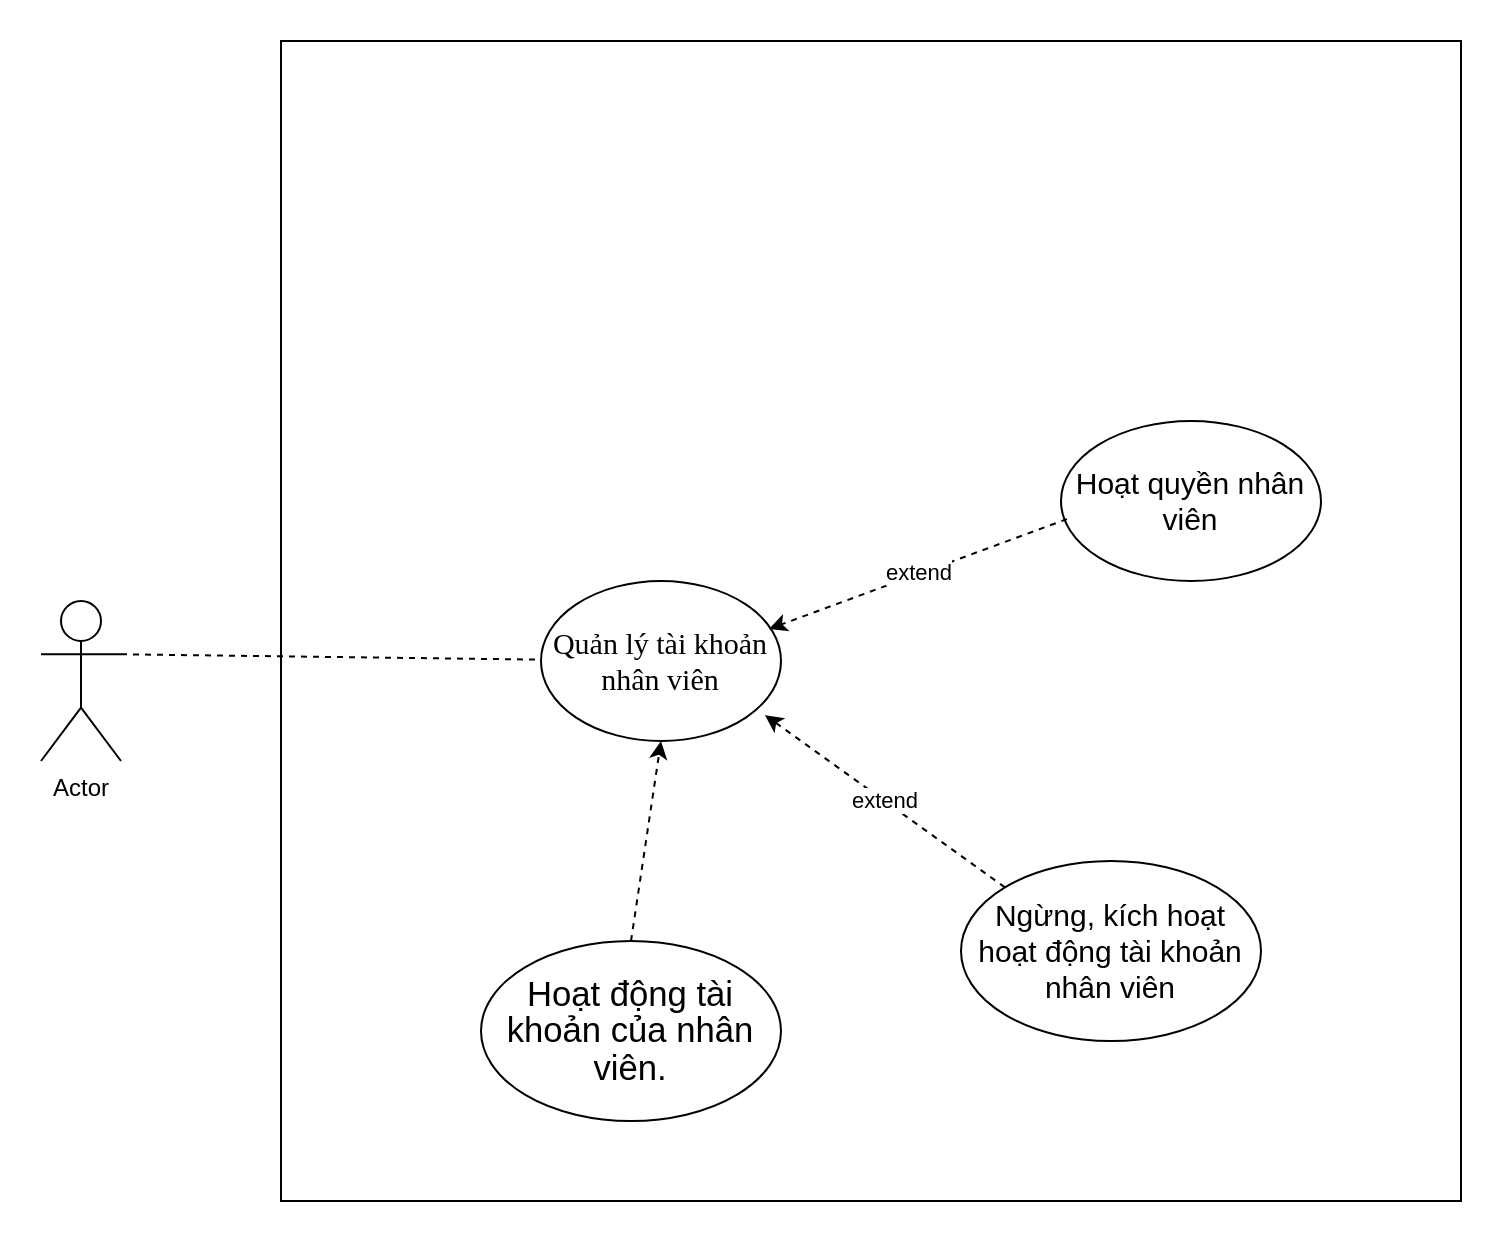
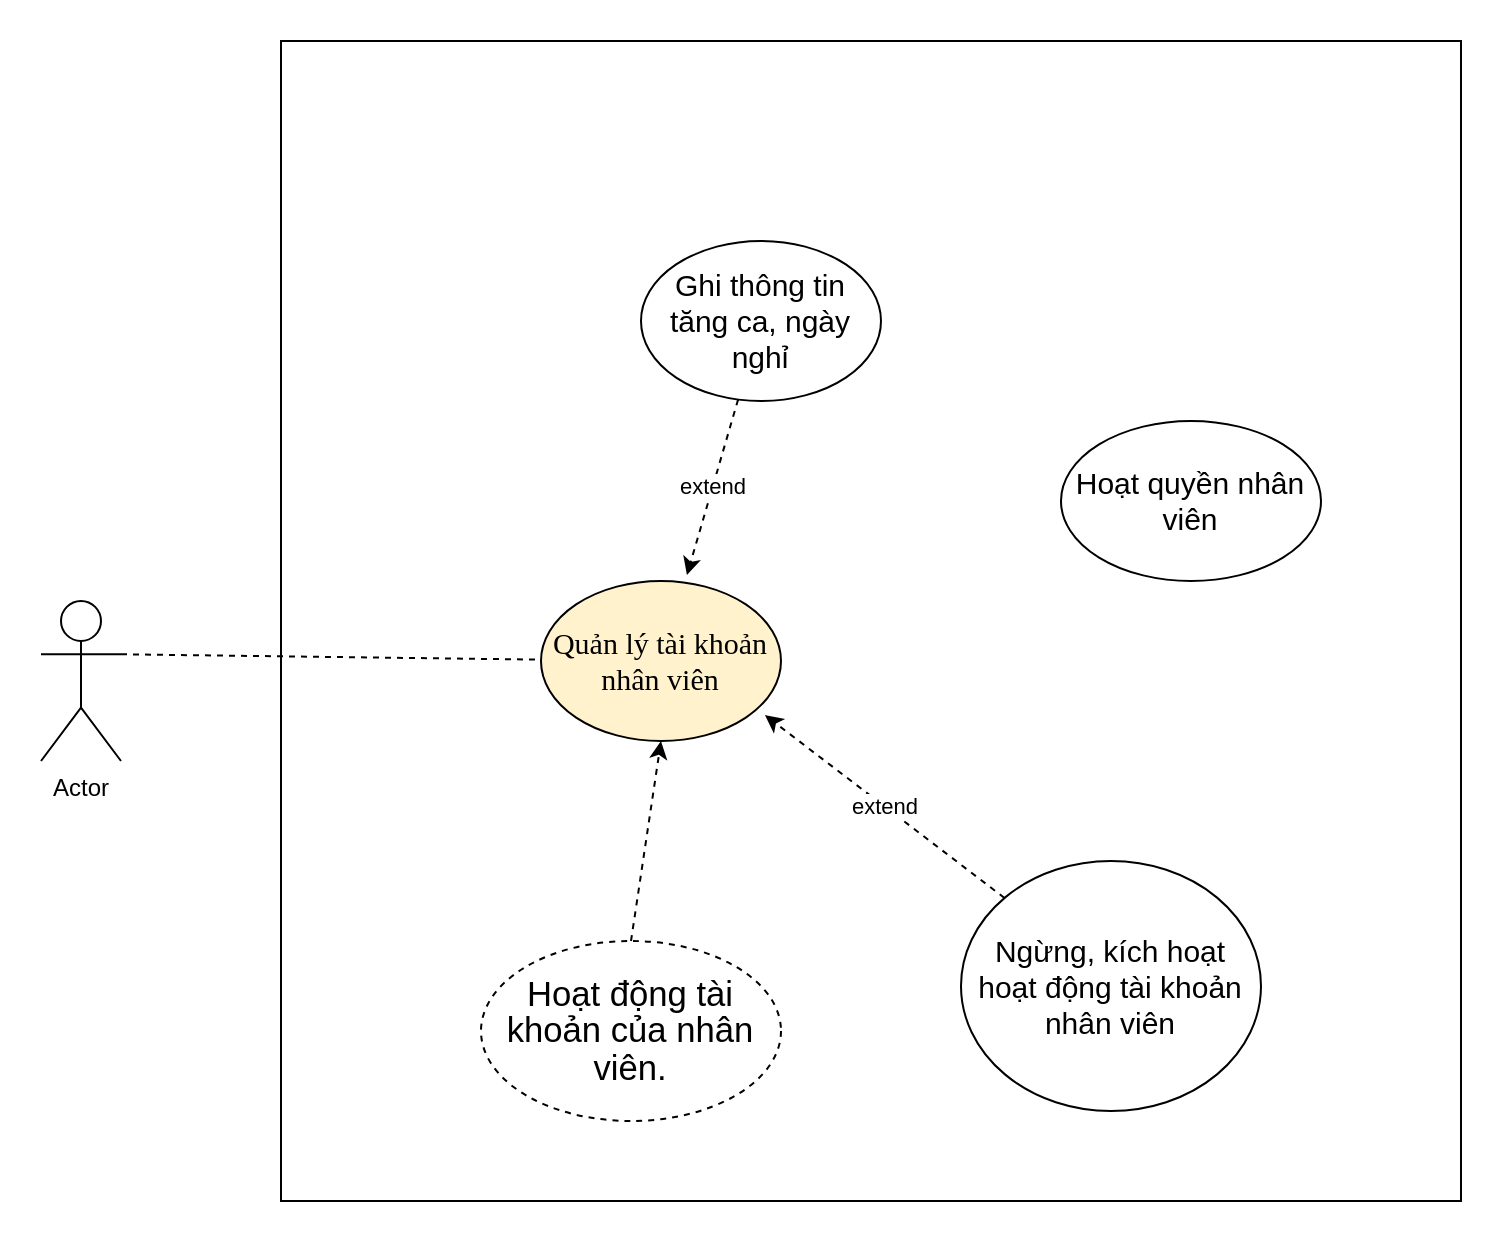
node "Ghi thông tin tăng ca, ngày nghỉ": added
edge "Ghi thông tin tăng ca, ngày nghỉ" -> "Quản lý tài khoản nhân viên": added, label "extend"
edge "Hoạt quyền nhân viên" -> "Quản lý tài khoản nhân viên": removed, label "extend"
node "Quản lý tài khoản nhân viên": fillcolor #ffffff -> #fff2cc
node "Ngừng, kích hoạt hoạt động tài khoản nhân viên": size 300x180 -> 300x250
node "Hoạt động tài khoản của nhân viên.": style solid -> dashed
